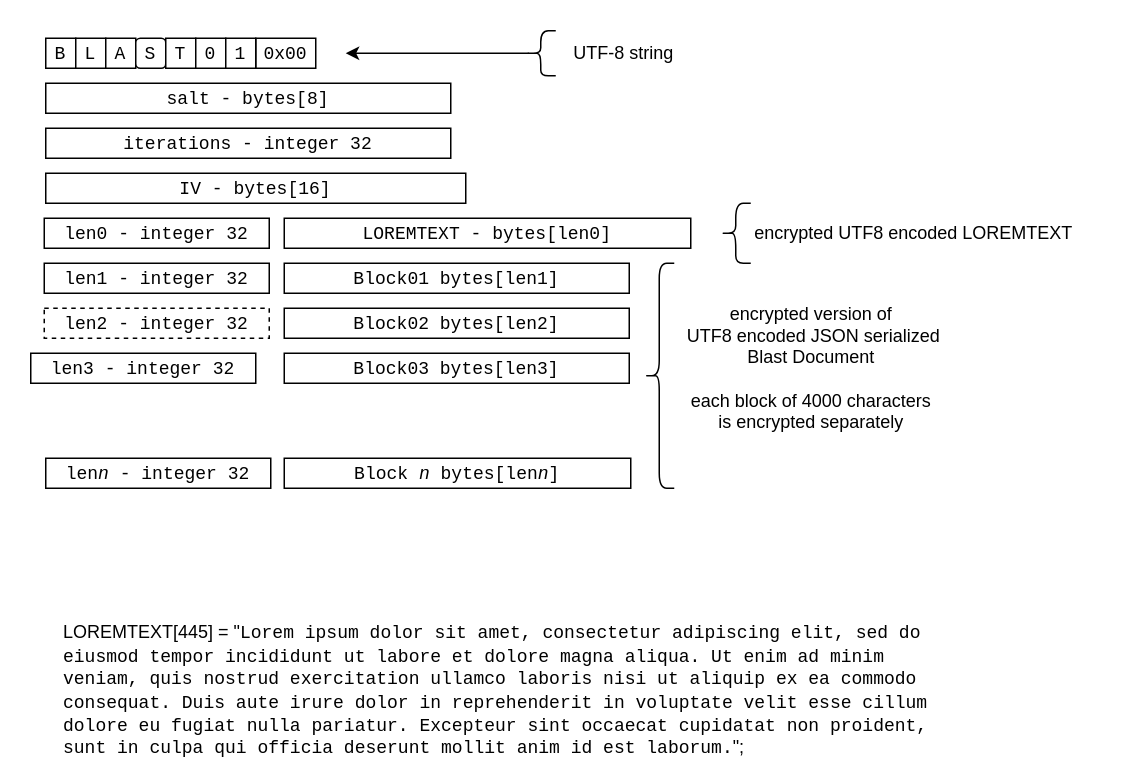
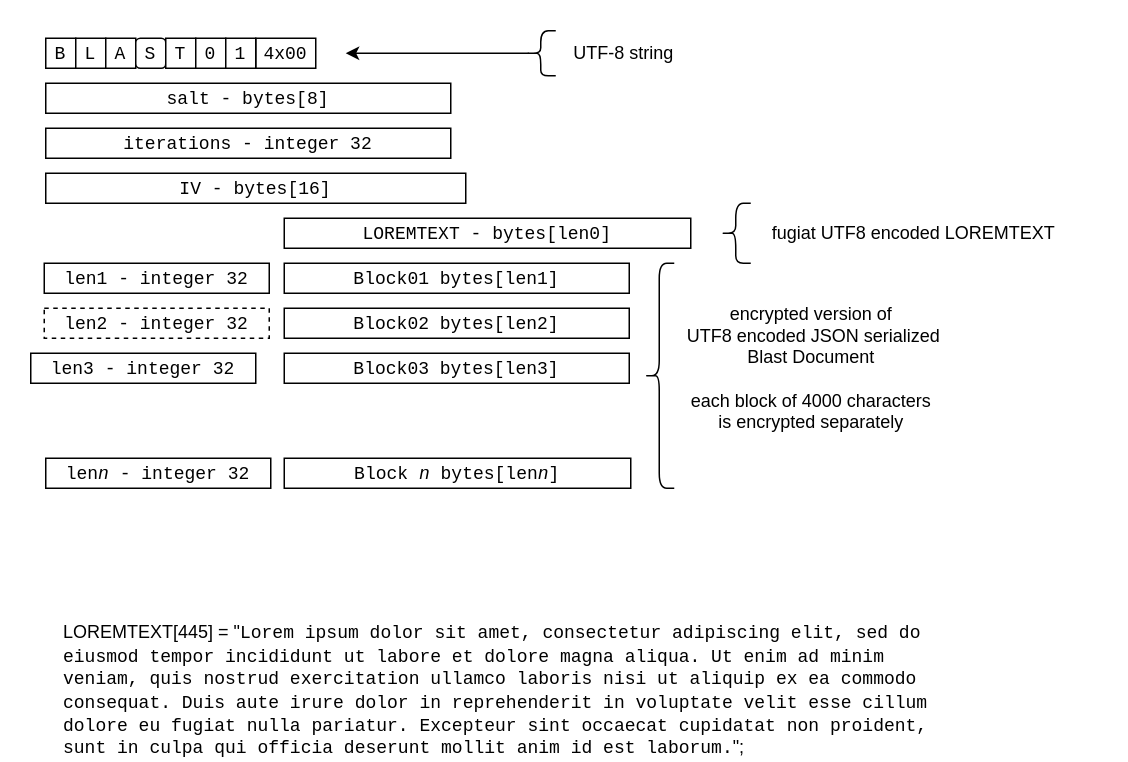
node "0x00": label "0x00" -> "4x00"
node "len0 - integer 32": removed
node "encrypted UTF8 encoded LOREMTEXT": label "encrypted UTF8 encoded LOREMTEXT" -> "fugiat UTF8 encoded LOREMTEXT"
